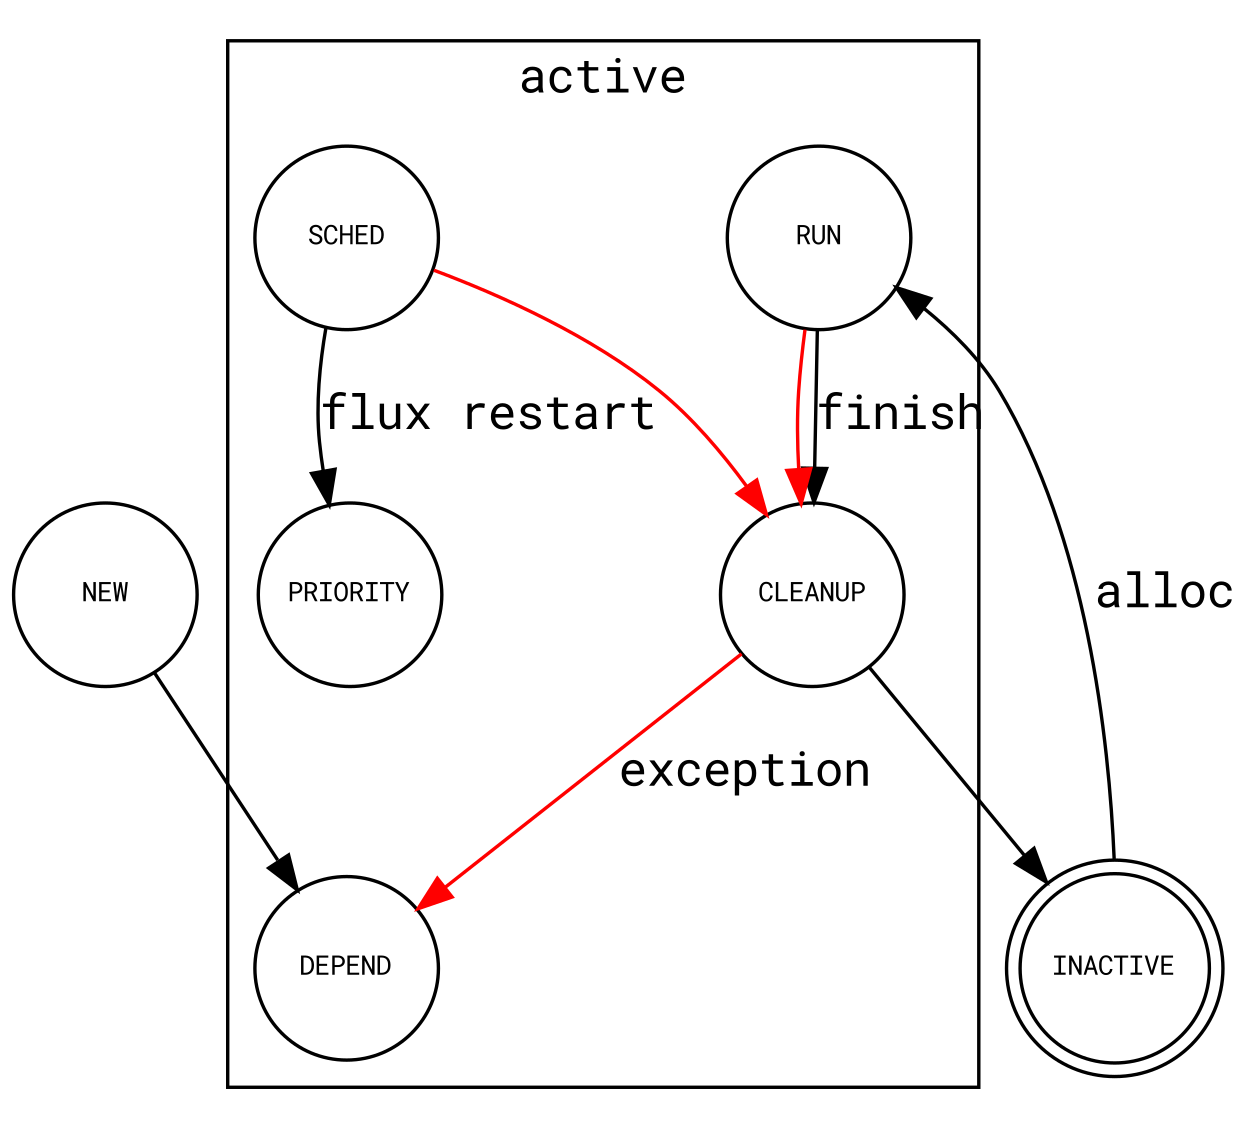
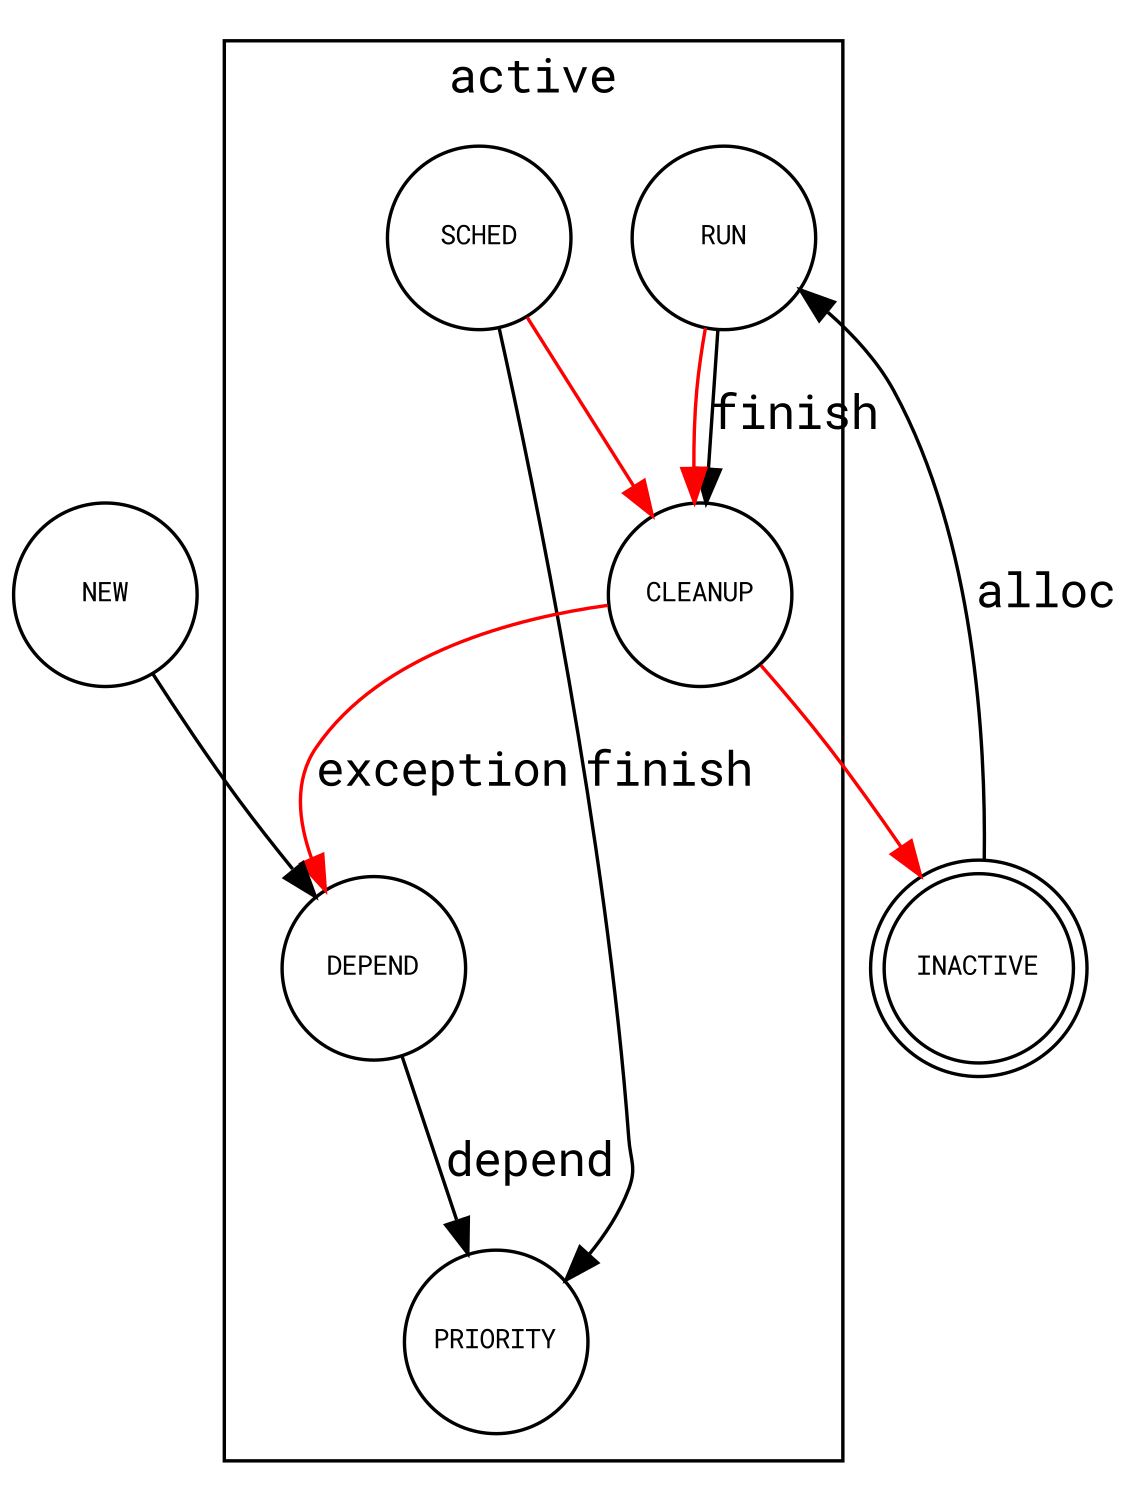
edge "SCHED" -> "PRIORITY": label "flux restart" -> "finish"
edge "CLEANUP" -> "INACTIVE": color black -> red
edge "DEPEND" -> "PRIORITY": added, label "depend"
